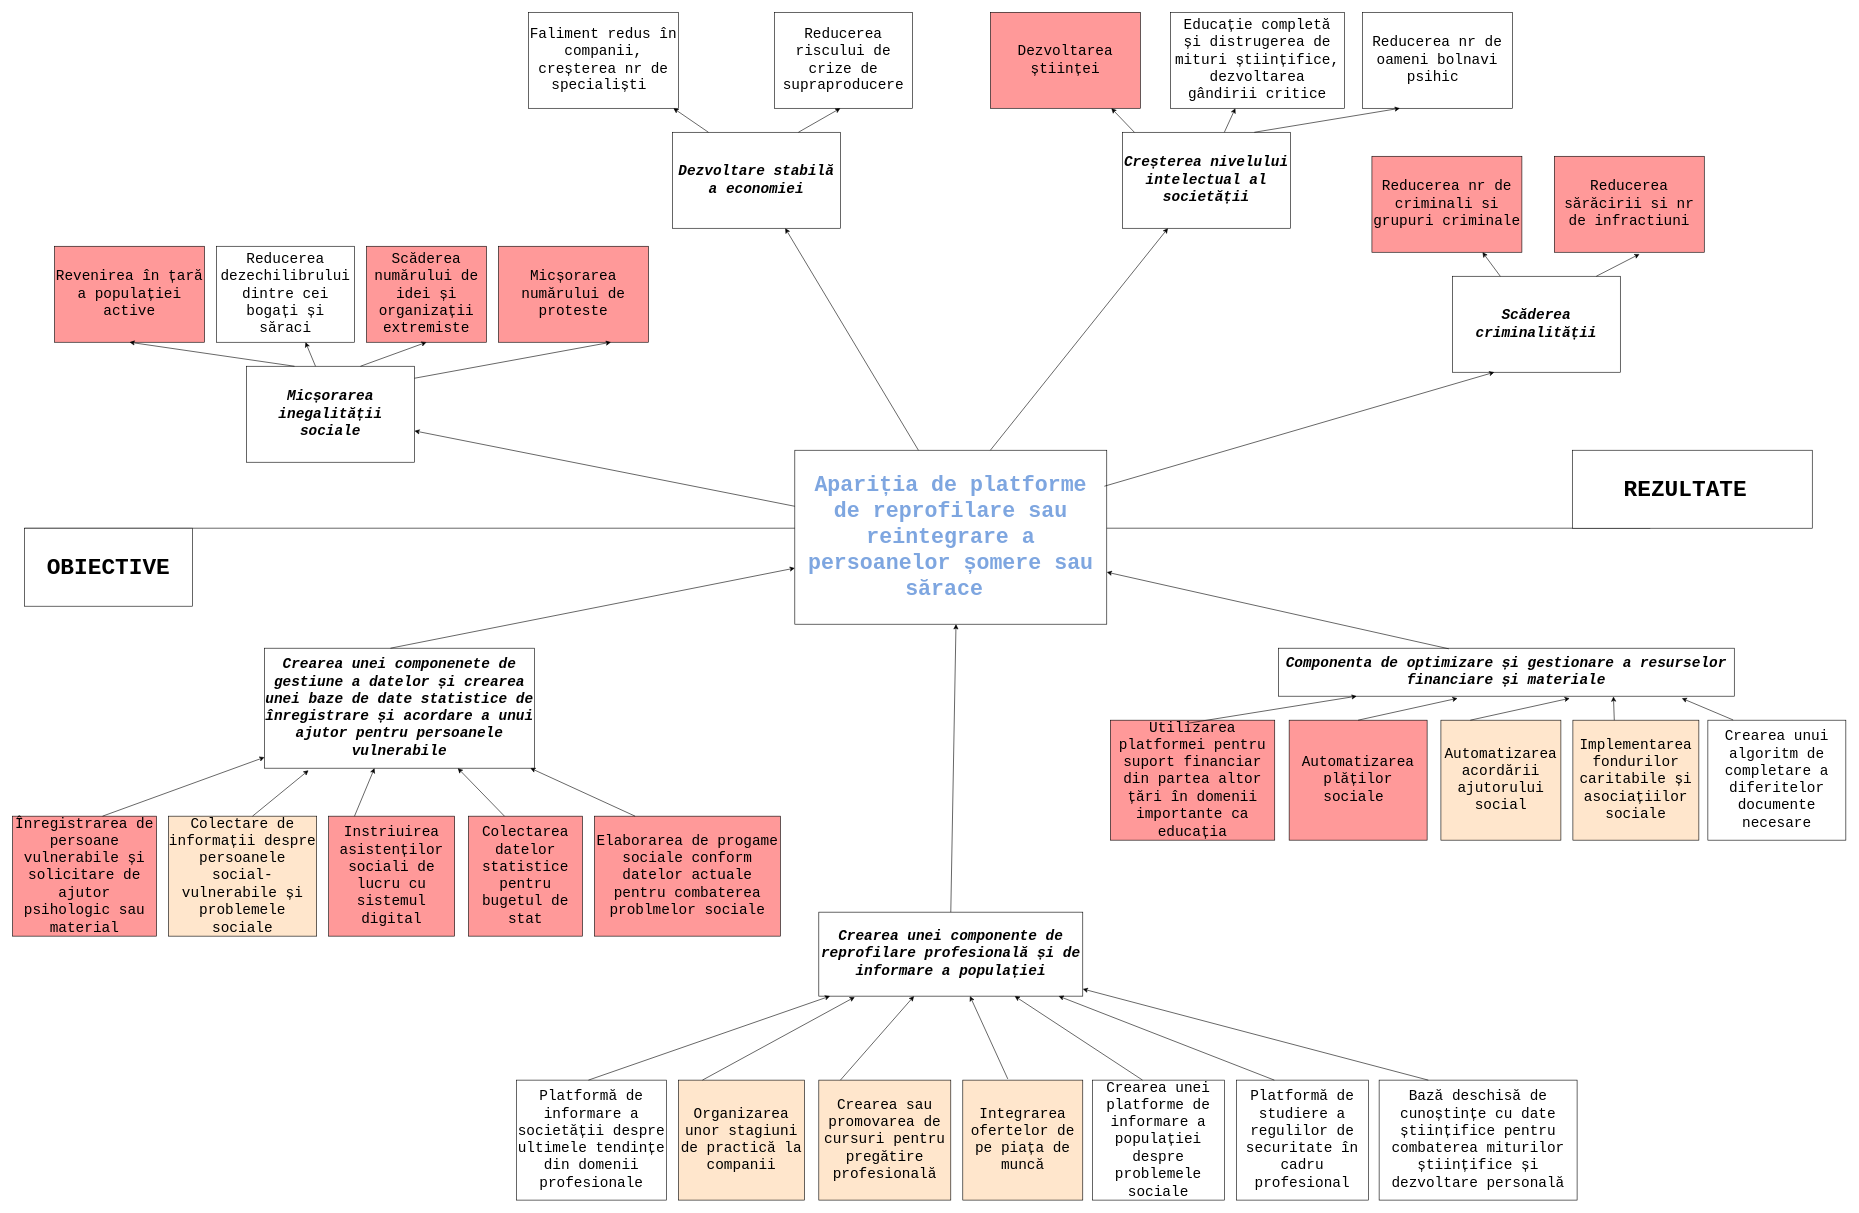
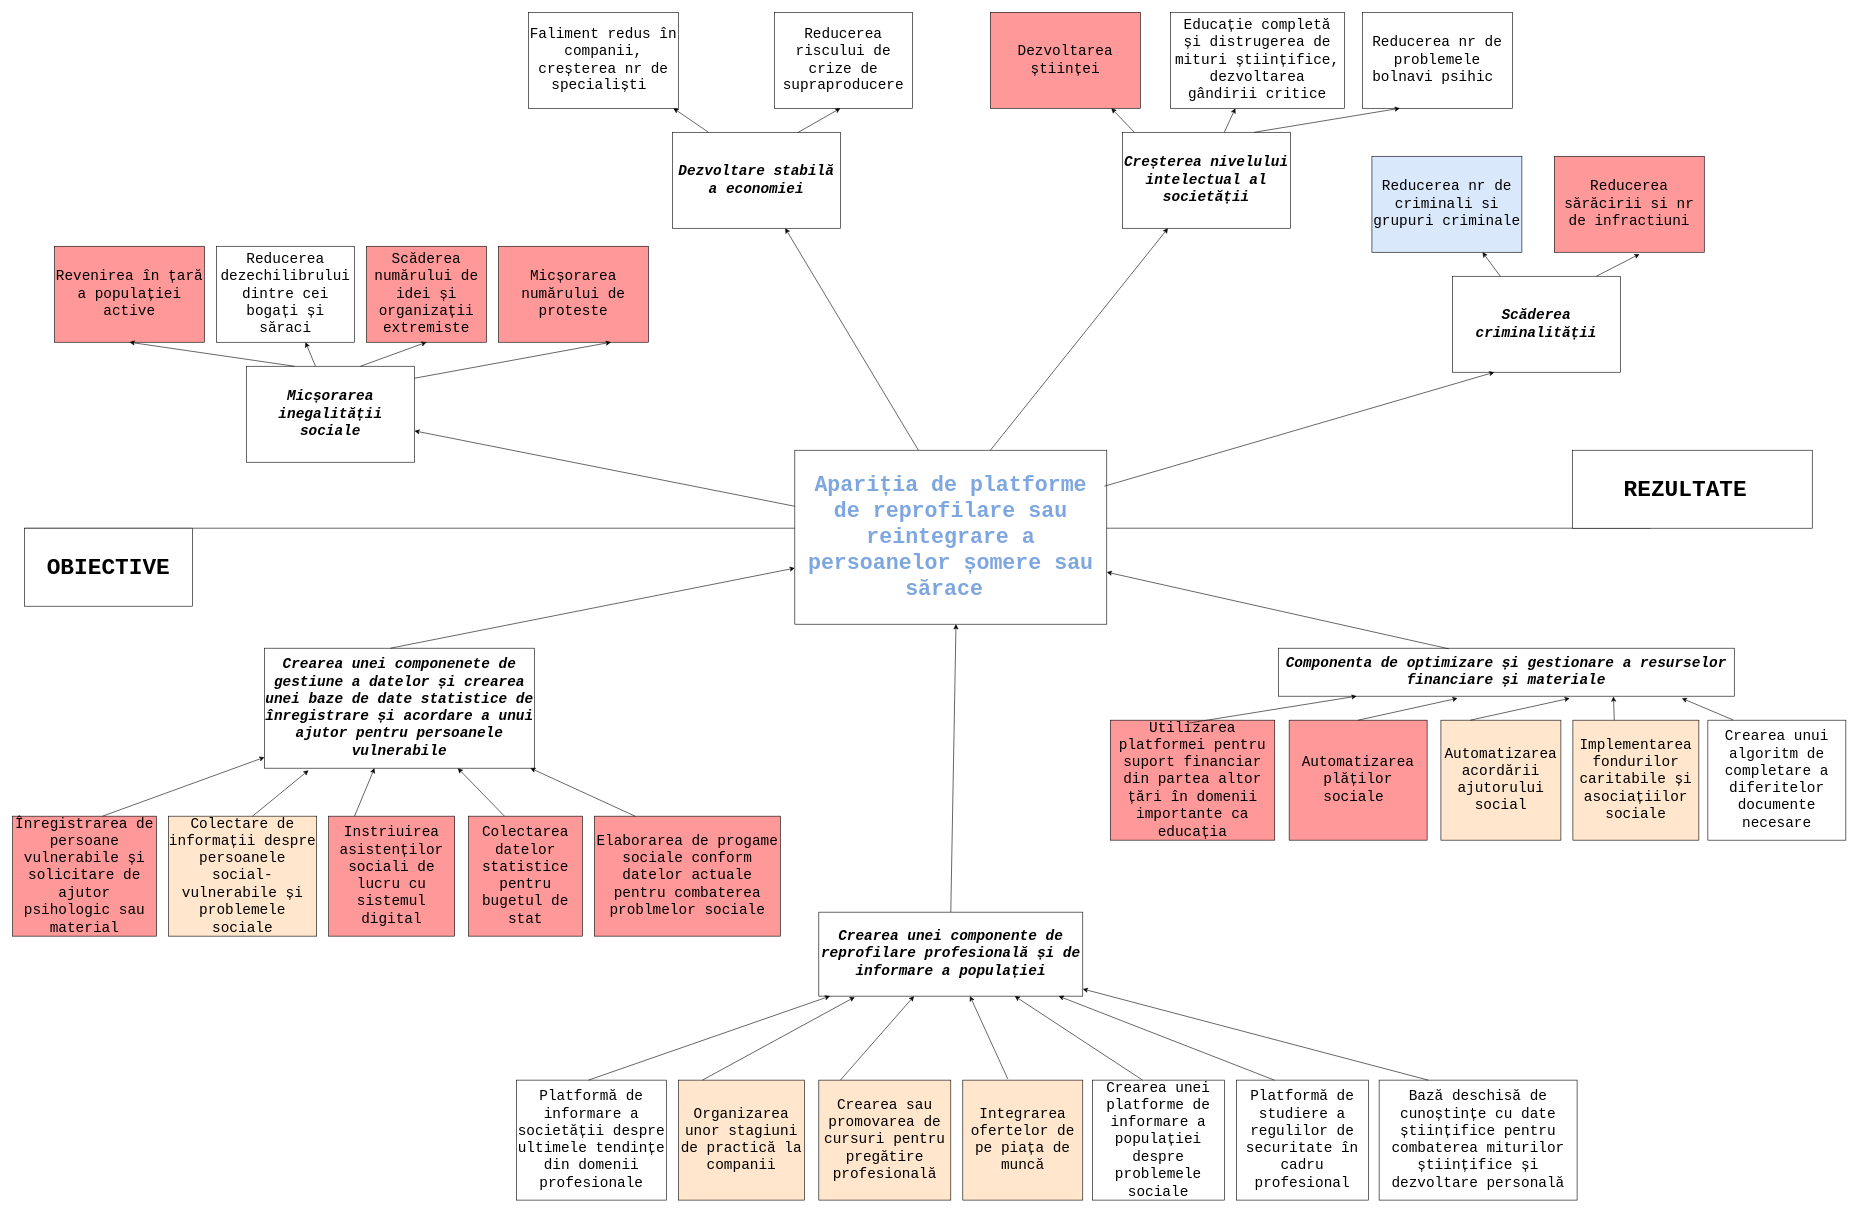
node "Reducerea nr de oameni bolnavi psihic": label "Reducerea nr de oameni bolnavi psihic" -> "Reducerea nr de problemele bolnavi psihic"
node "Reducerea nr de criminali si grupuri criminale": fillcolor #ff9999 -> #dae8fc
